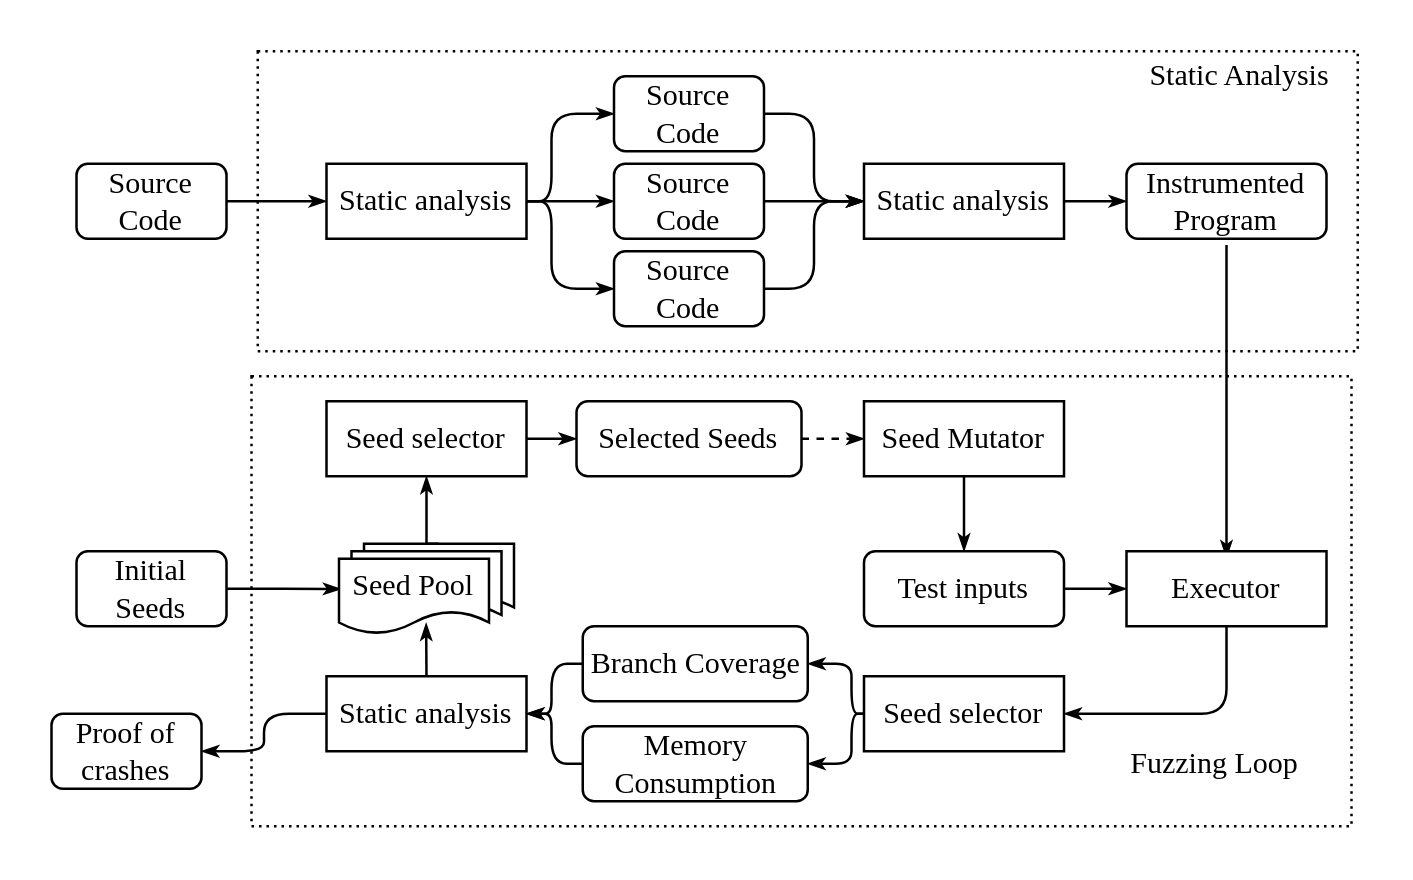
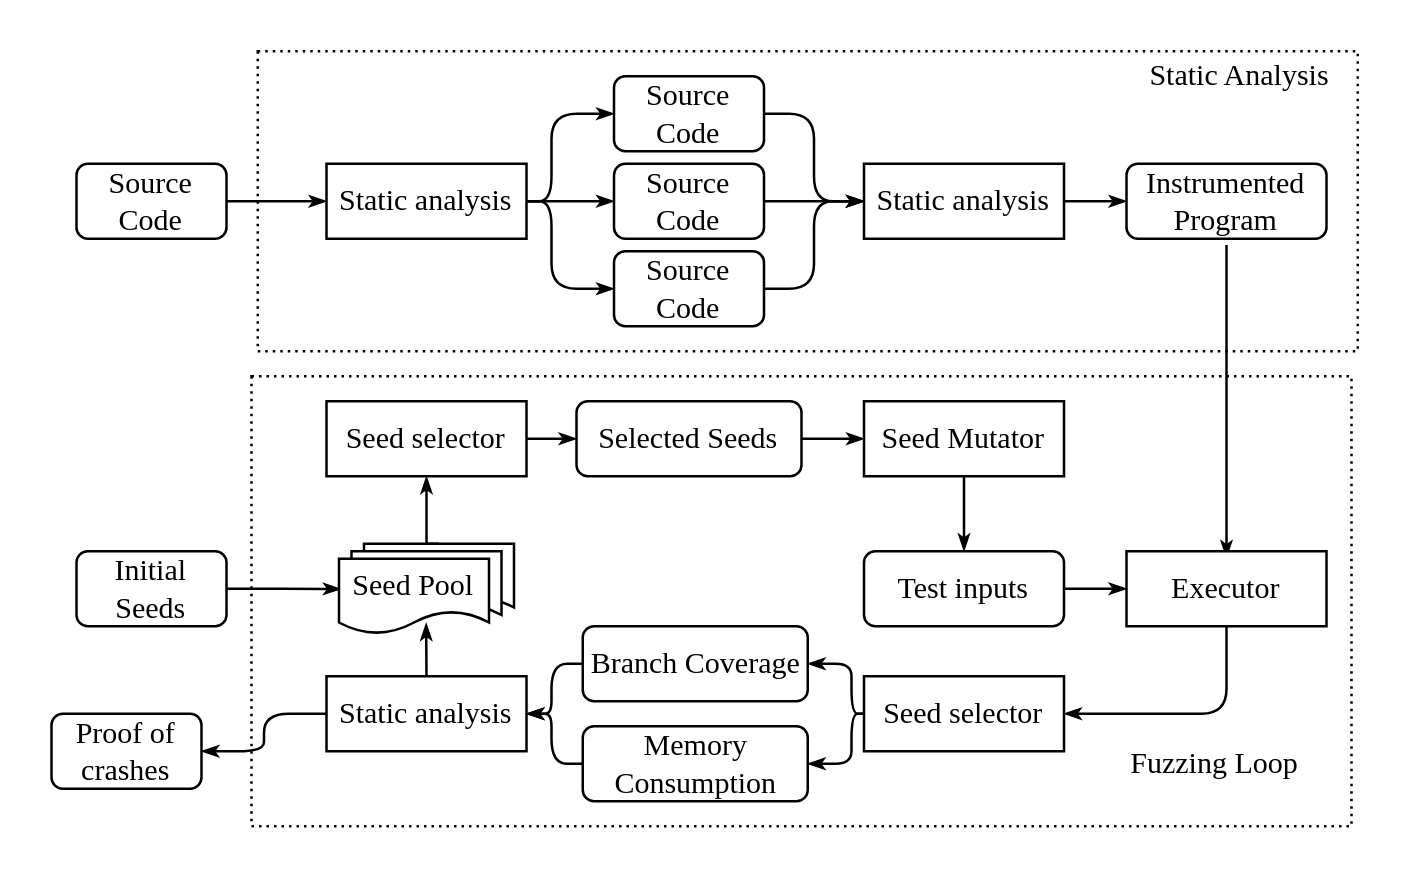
edge "Selected Seeds" -> "Seed Mutator": style dashed -> solid
